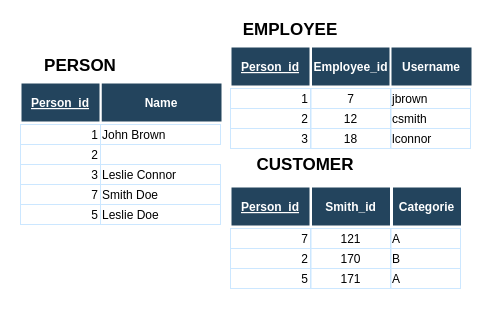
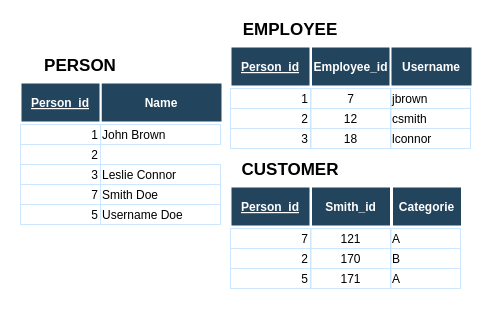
node "CUSTOMER": moved (306, 166) -> (291, 171)
node "Leslie Doe": label "Leslie Doe" -> "Username Doe"
